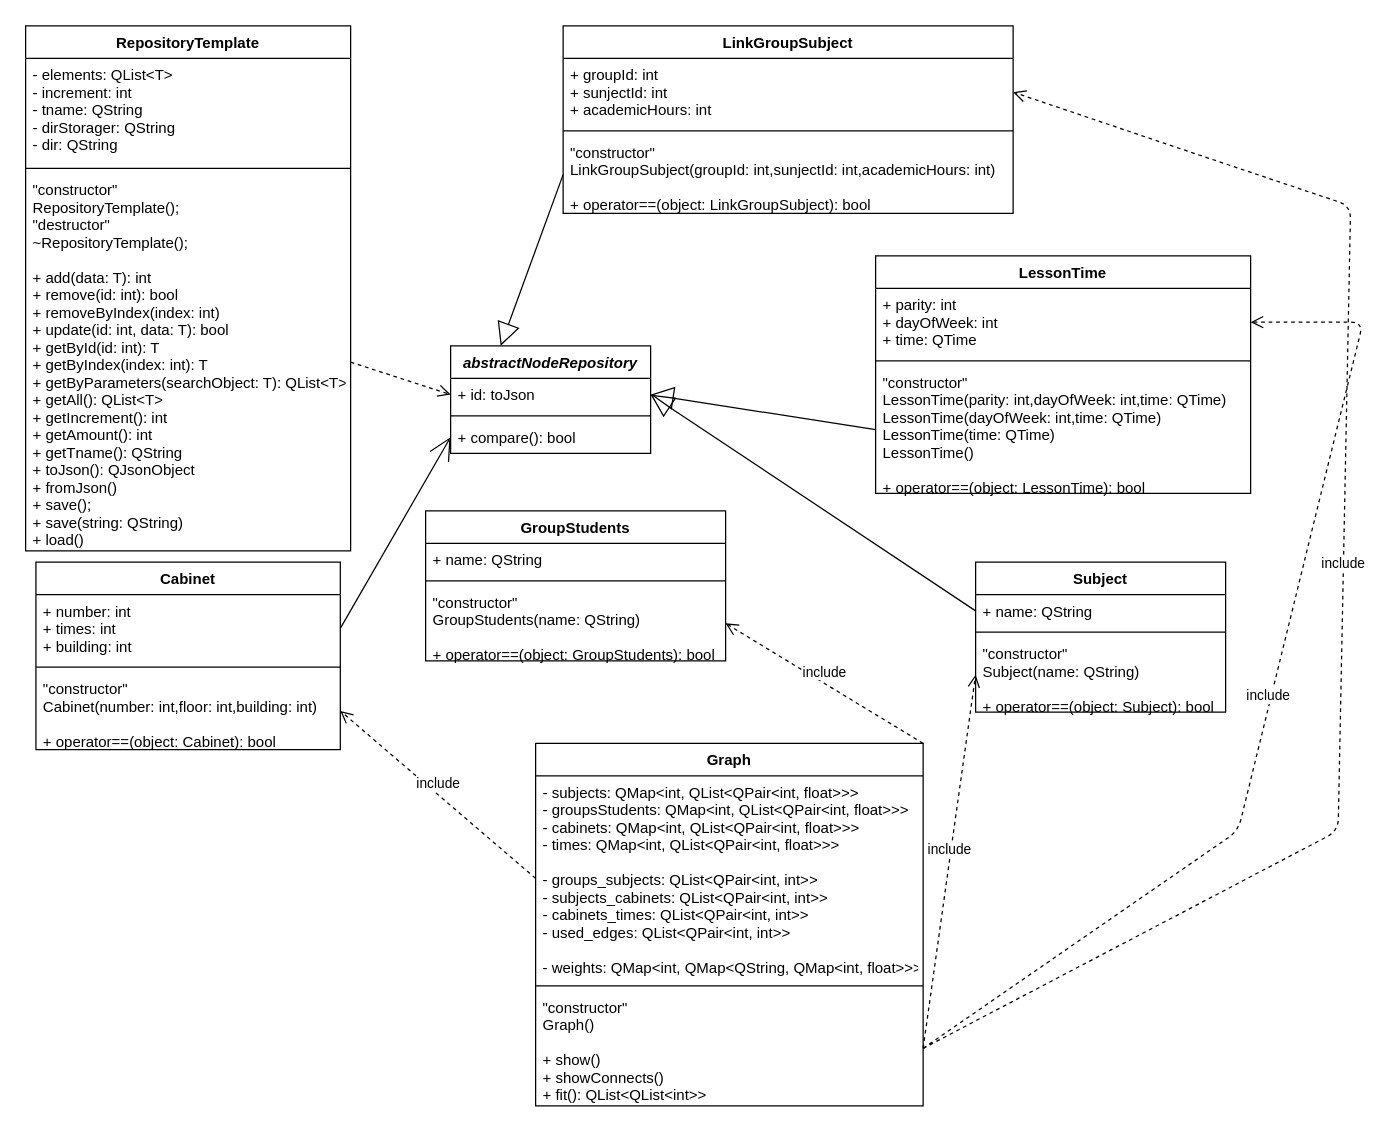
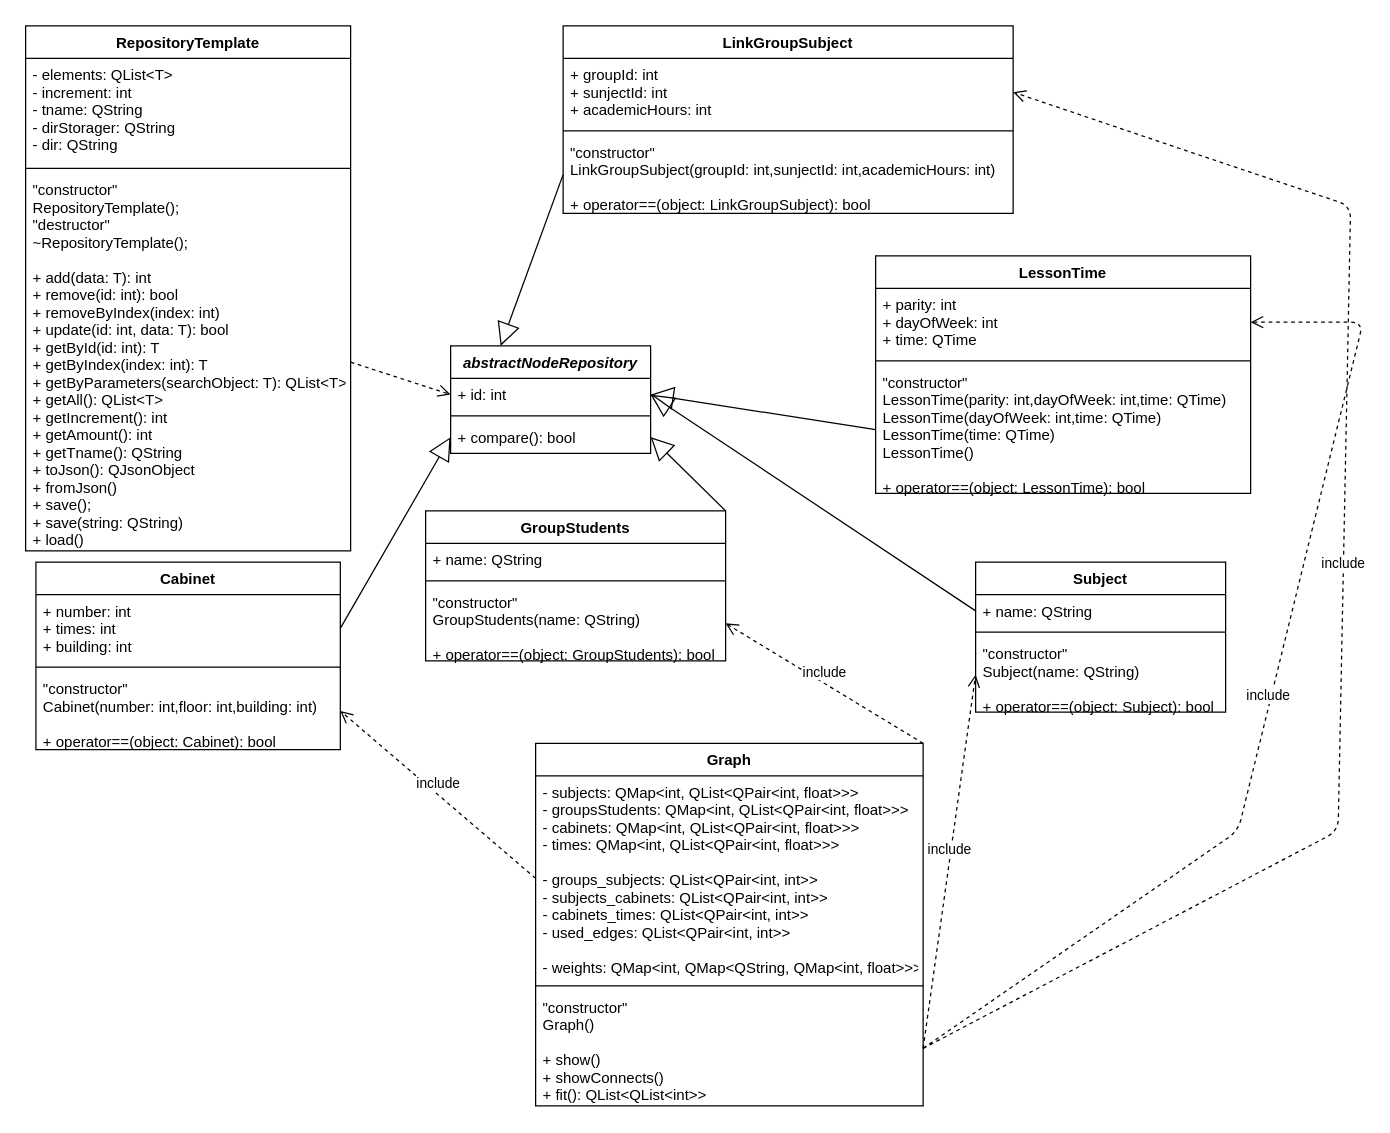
node "+ id: toJson": label "+ id: toJson" -> "+ id: int"
edge "+ number: int + times: int + building: int" -> "+ compare(): bool": arrowhead open -> block
edge "GroupStudents" -> "+ compare(): bool": added
